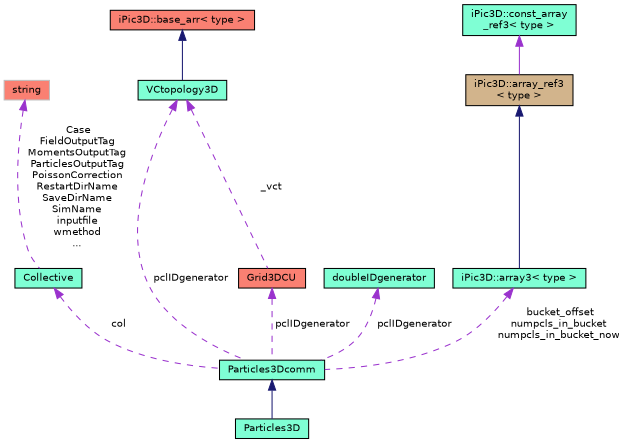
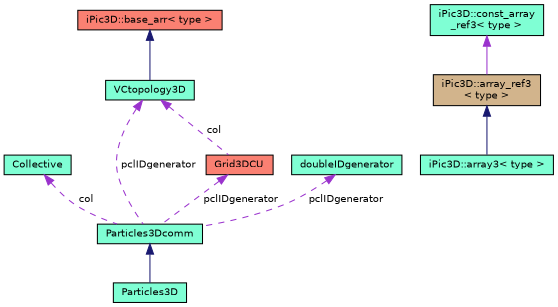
node "string": removed
edge "Grid3DCU" -> "VCtopology3D": label " _vct" -> " col"
edge "Particles3Dcomm" -> "iPic3D::array3< type >": removed, label "bucket_offset numpcls_in_bucket numpcls_in_bucket_now"
